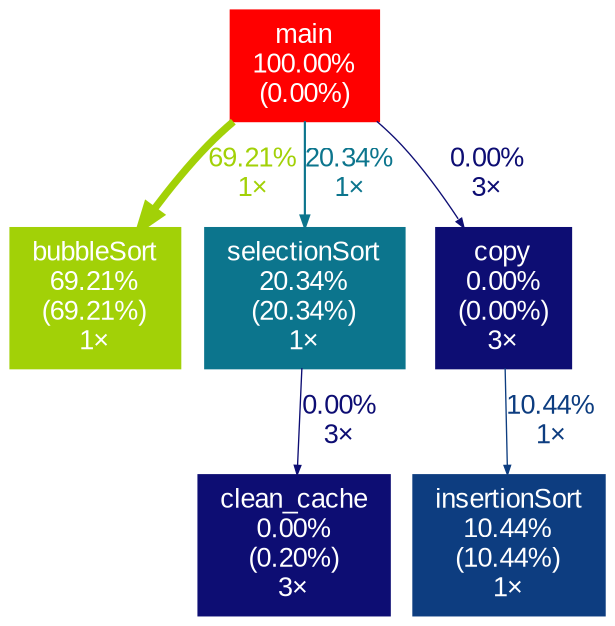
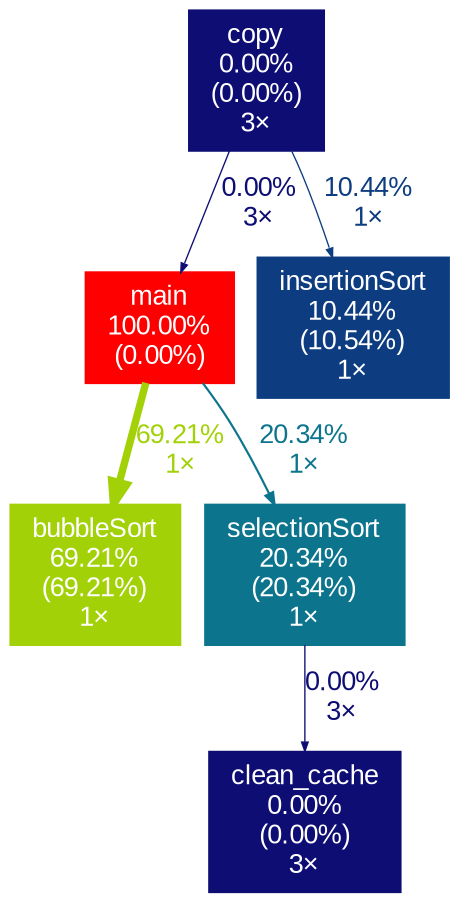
edge "main 100.00% (0.00%)" -> "copy 0.00% (0.00%) 3×": reversed
node "clean_cache 0.00% (0.20%) 3×": label "clean_cache 0.00% (0.20%) 3×" -> "clean_cache 0.00% (0.00%) 3×"
node "insertionSort 10.44% (10.44%) 1×": label "insertionSort 10.44% (10.44%) 1×" -> "insertionSort 10.44% (10.54%) 1×"
